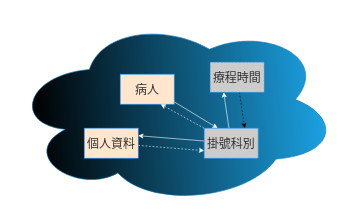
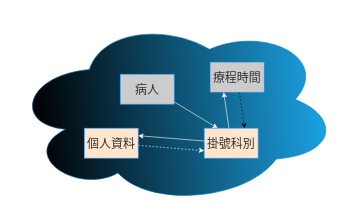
node "病人": fillcolor #ffe6cc -> #cccccc
edge "掛號科別" -> "病人": removed
node "掛號科別": fillcolor #cccccc -> #ffe6cc
